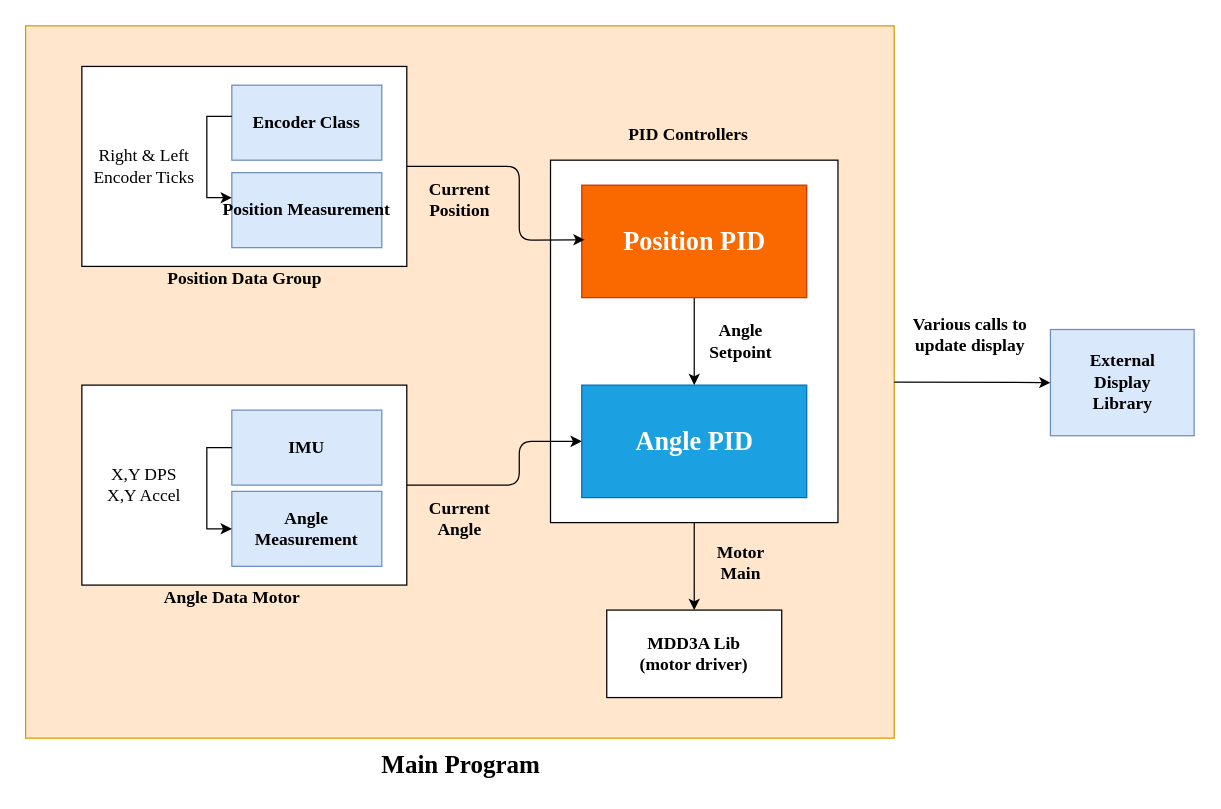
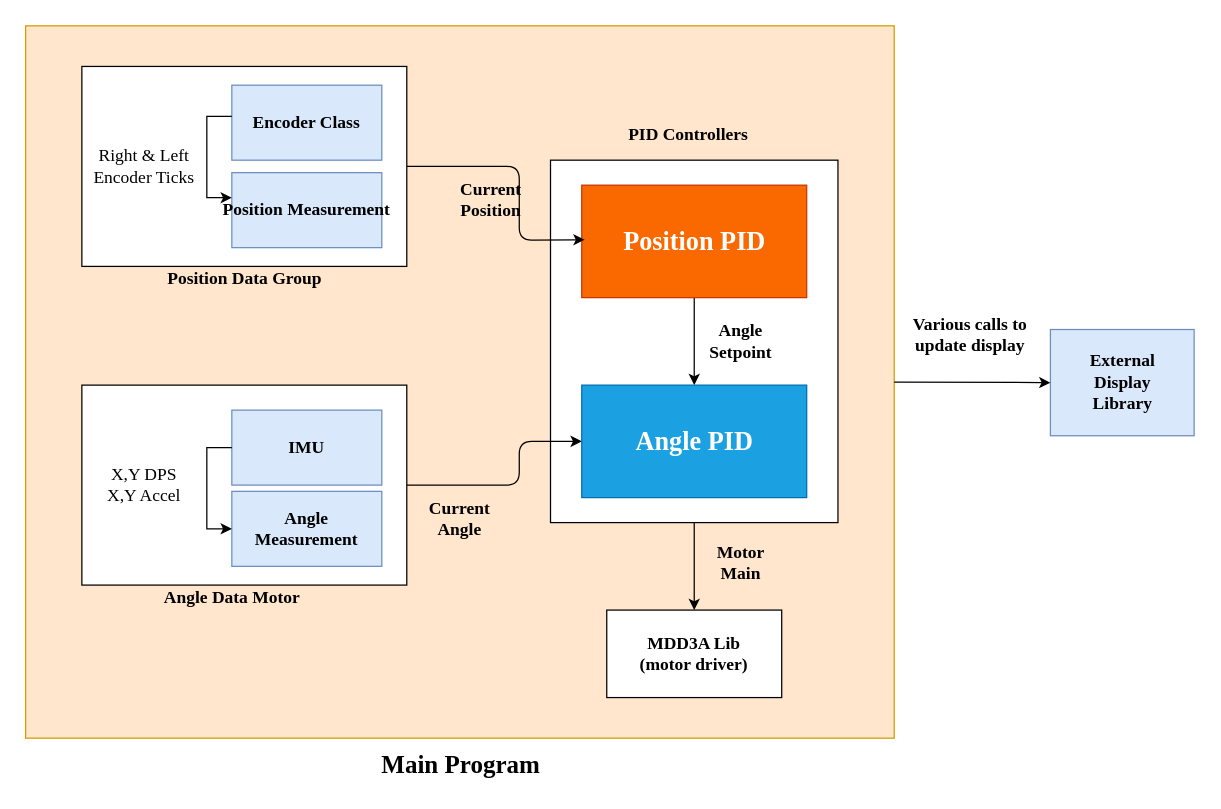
node "Current Position": moved (460, 201) -> (491, 201)
